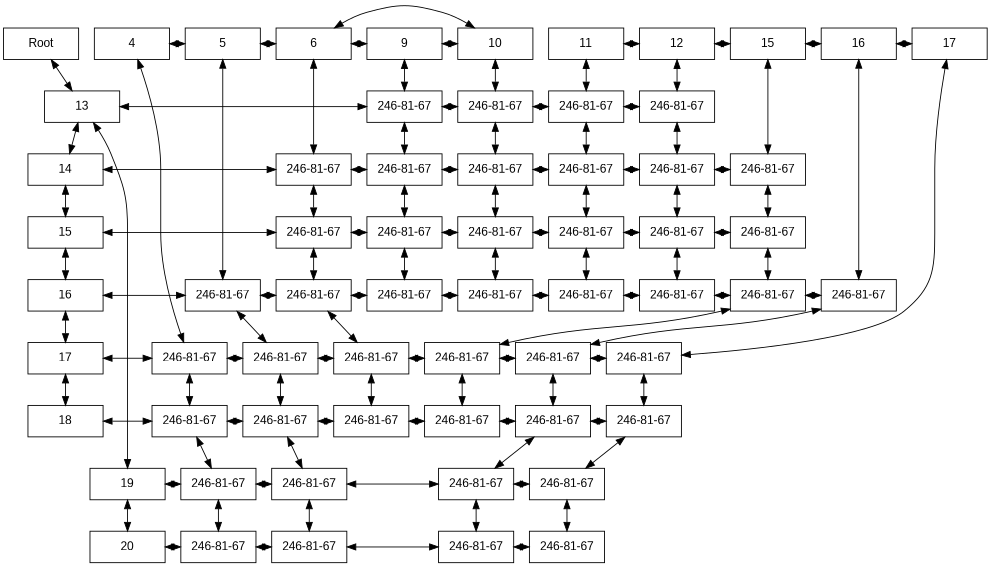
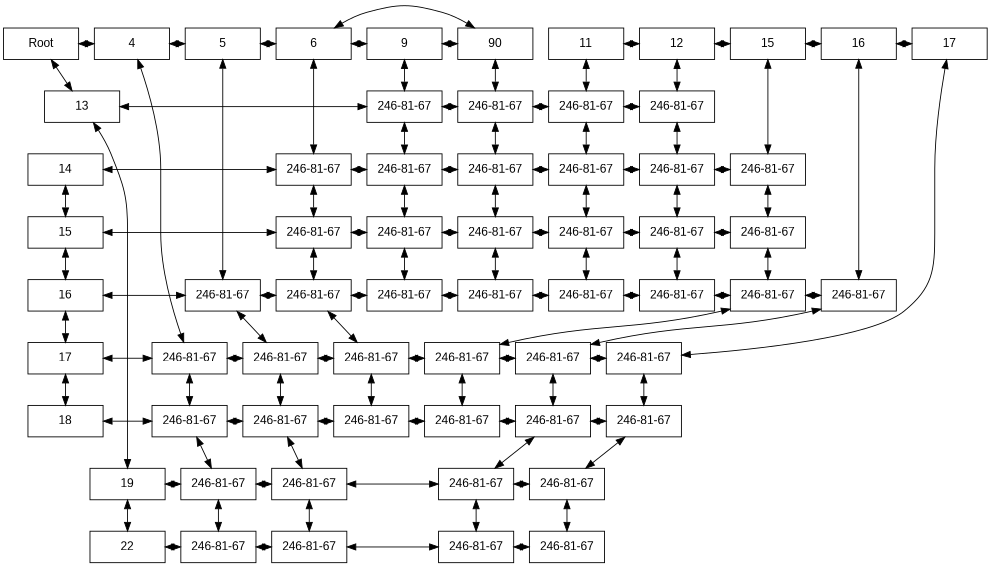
edge "Root" -- "4": added
node "10": label "10" -> "90"
edge "13" -- "14": removed
node "20": label "20" -> "22"
